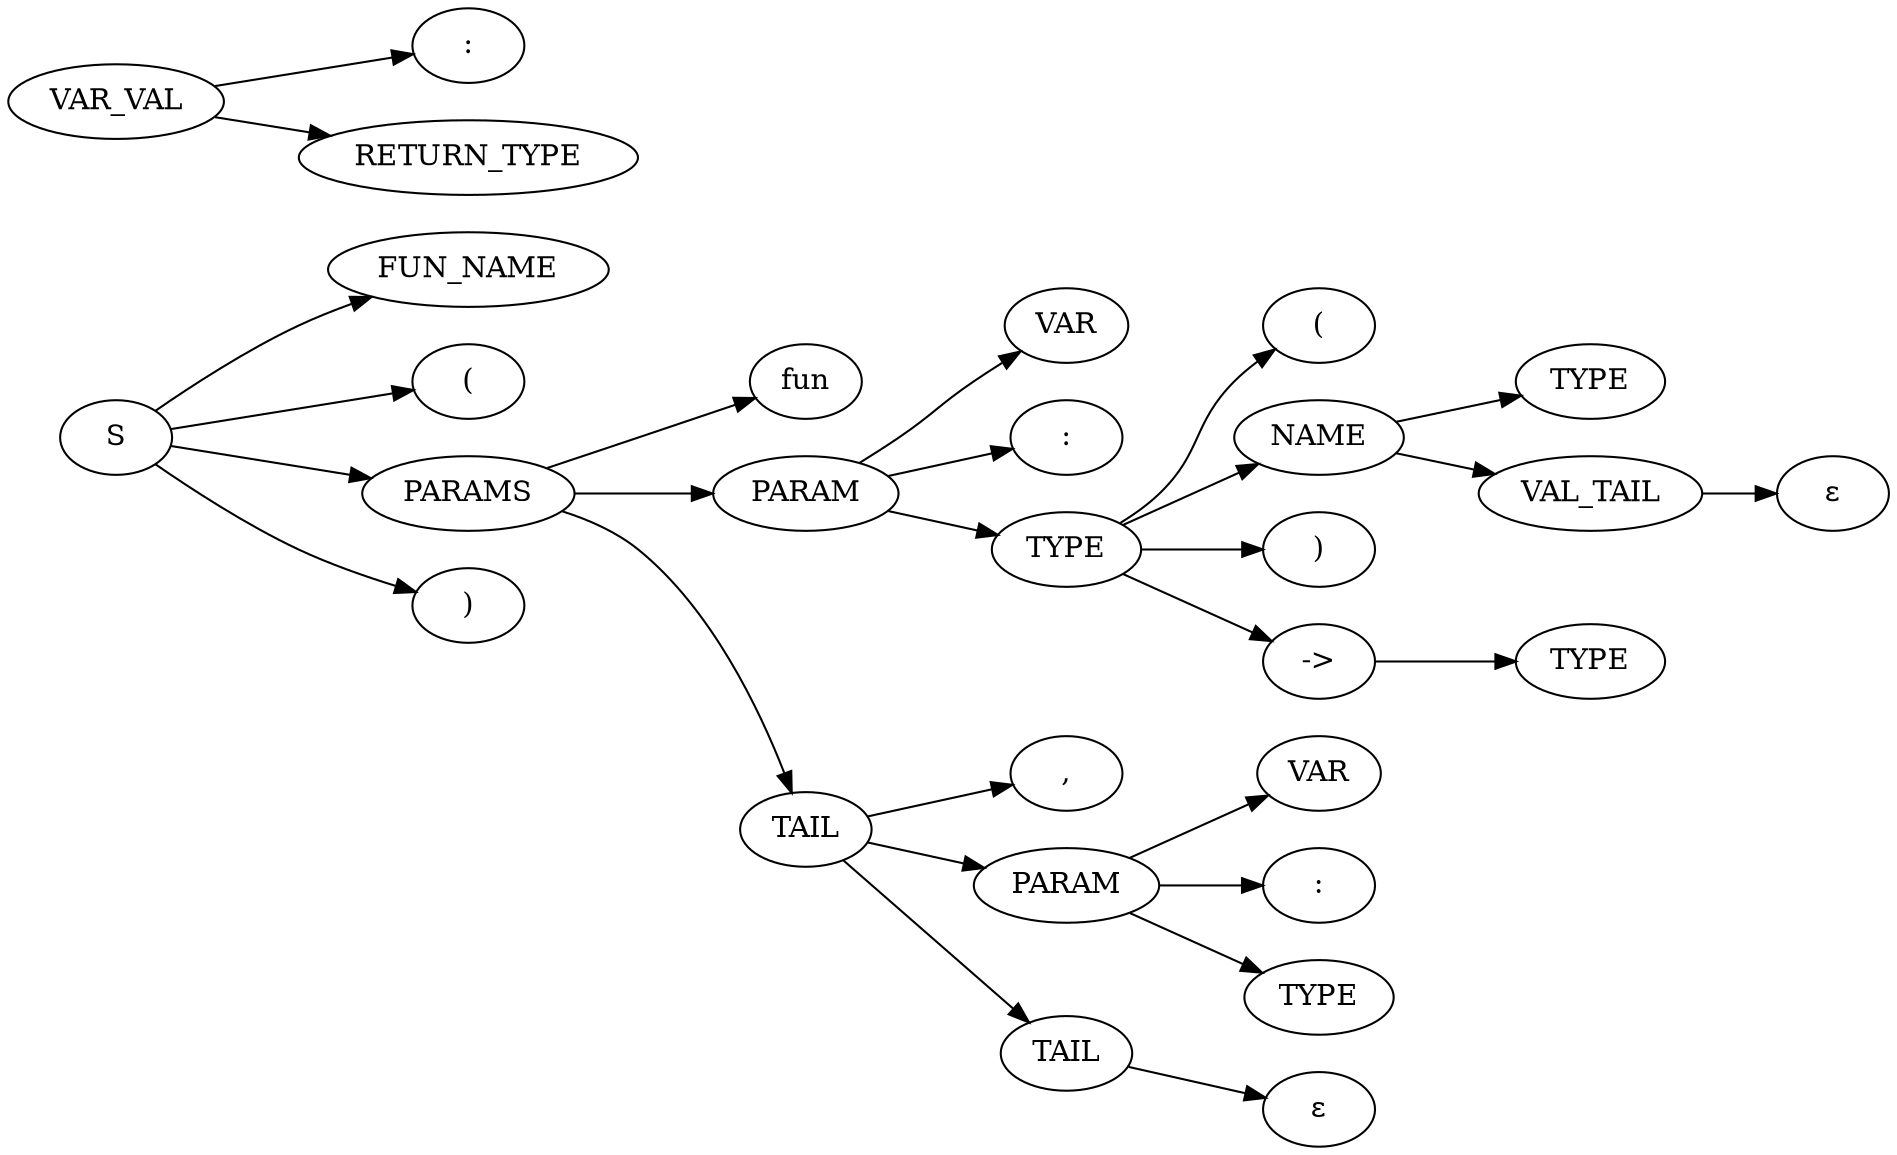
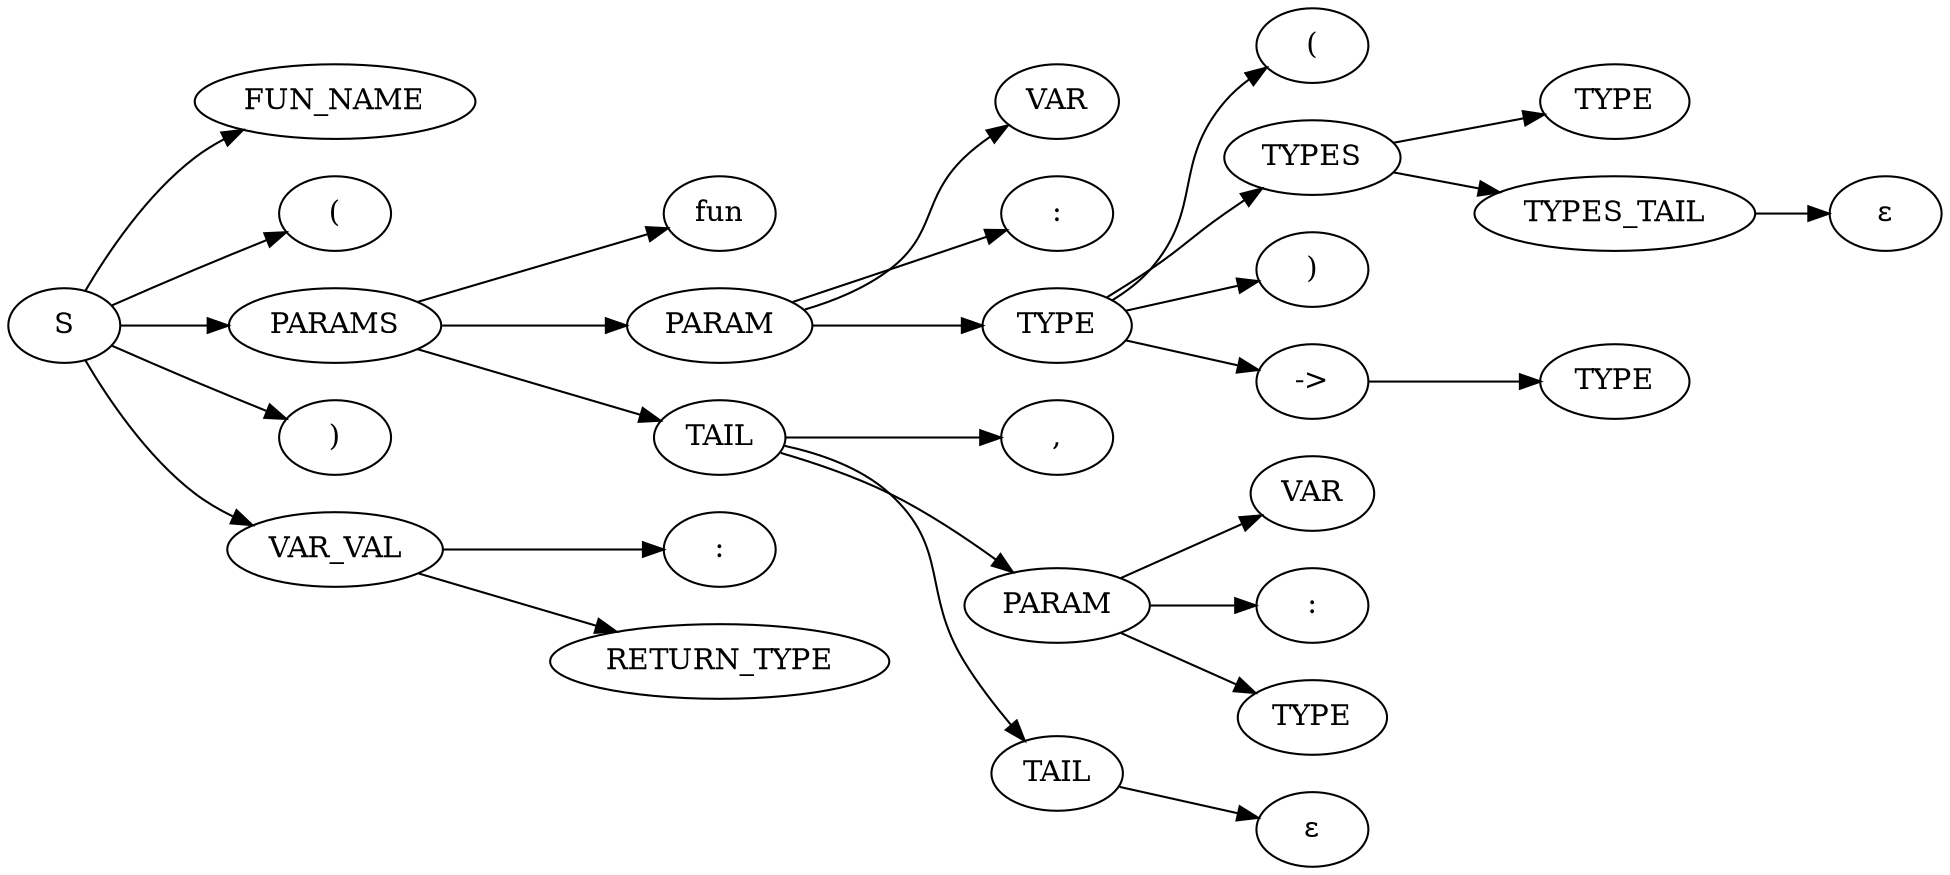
node "NAME": label "NAME" -> "TYPES"
edge "S" -> "VAR_VAL": added
node "VAL_TAIL": label "VAL_TAIL" -> "TYPES_TAIL"
